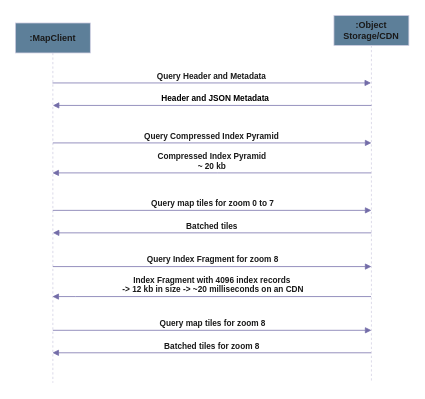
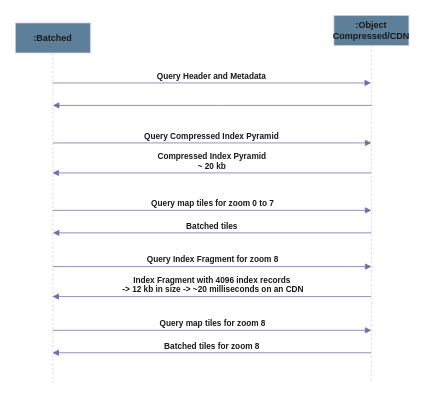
node ":Object Storage/CDN": label ":Object Storage/CDN" -> ":Object Compressed/CDN"
node ":MapClient": label ":MapClient" -> ":Batched"
node "Header and JSON Metadata": removed
